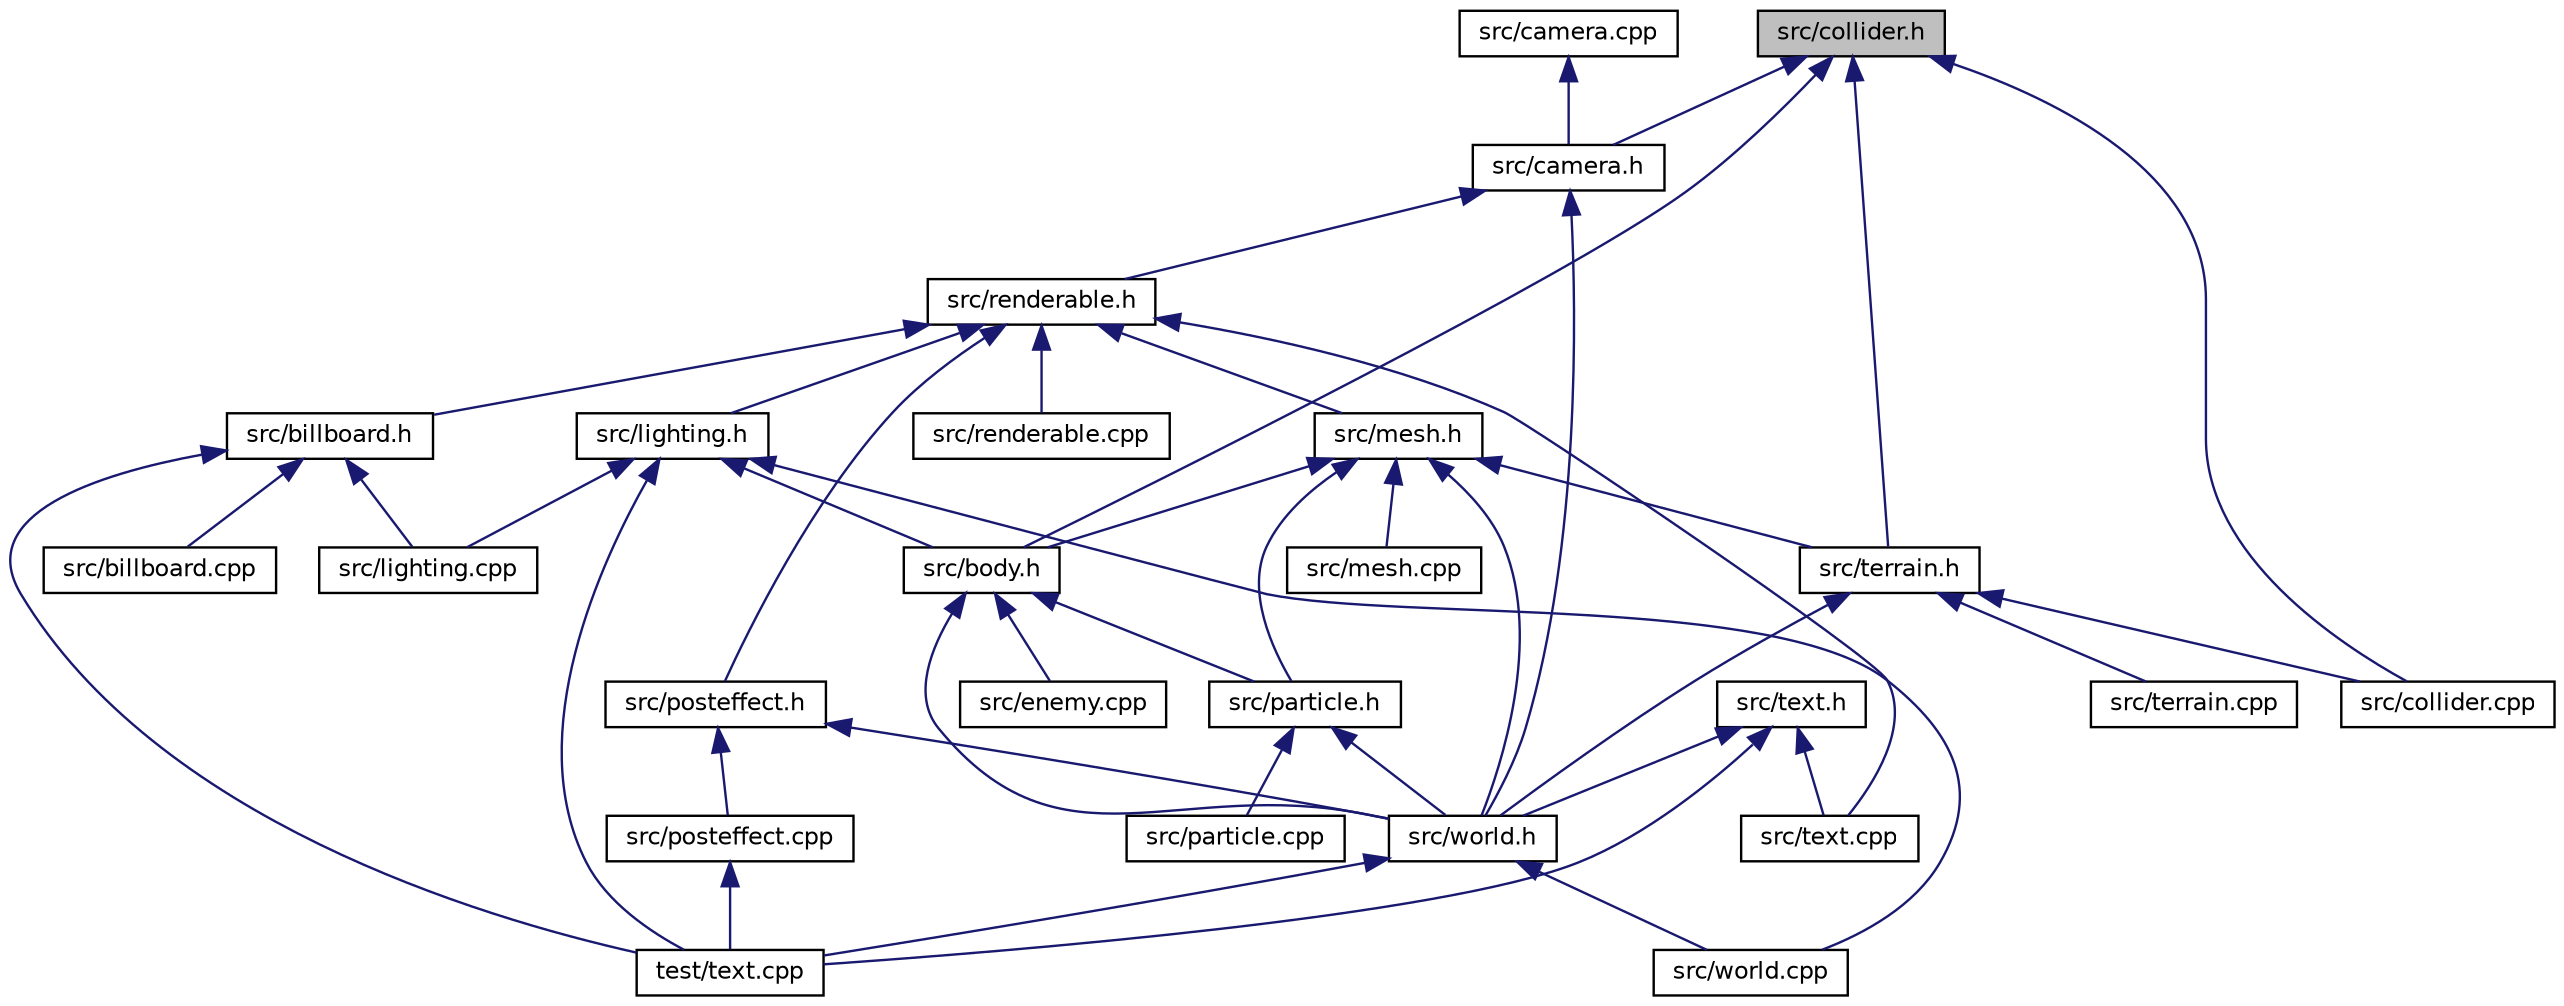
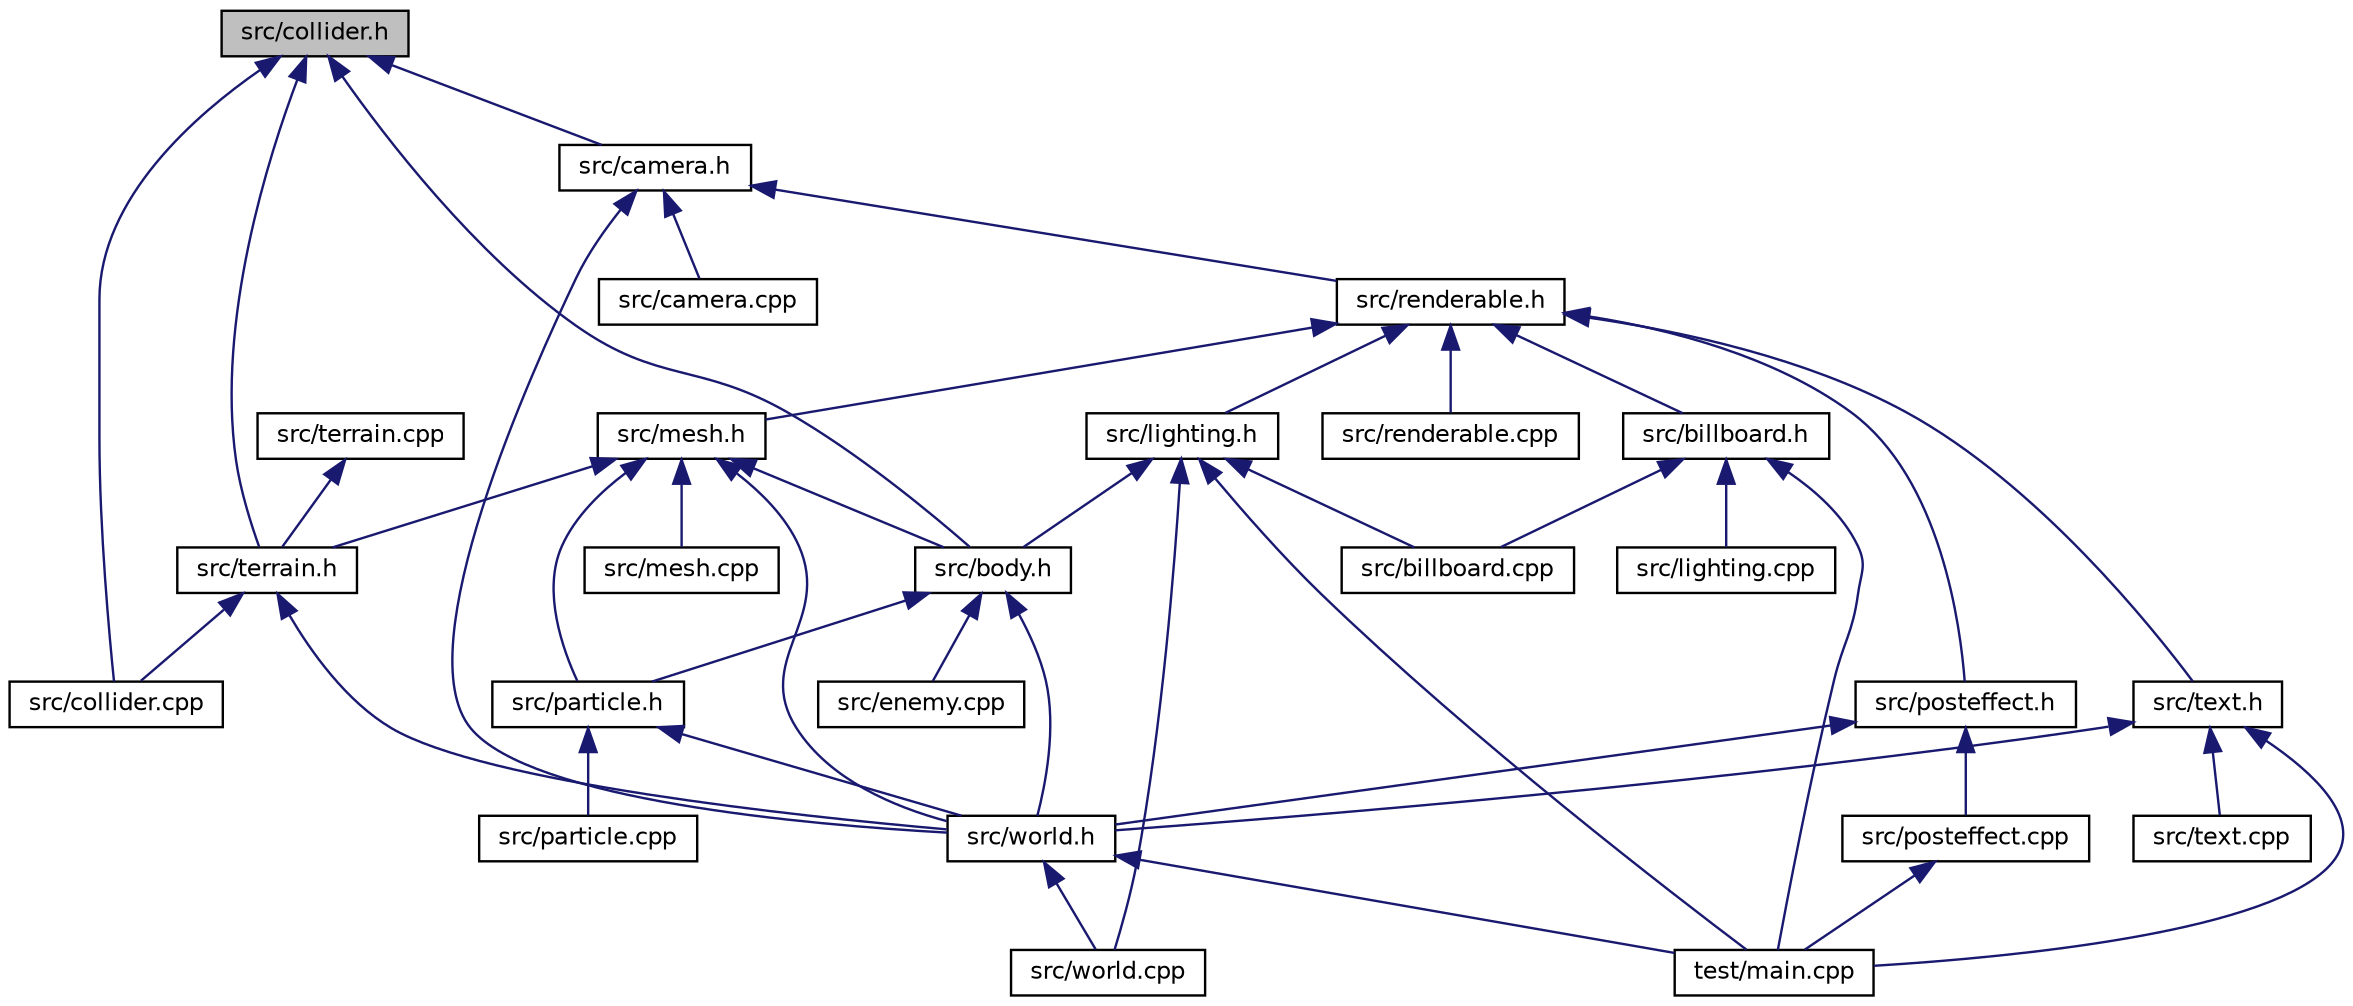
edge "src/camera.h" -> "src/camera.cpp": reversed
edge "src/text.cpp" -> "src/renderable.h": now "src/text.h" -> "src/renderable.h"
edge "src/lighting.cpp" -> "src/lighting.h": now "src/billboard.cpp" -> "src/lighting.h"
edge "src/terrain.cpp" -> "src/terrain.h": reversed
node "test/text.cpp": label "test/text.cpp" -> "test/main.cpp"
